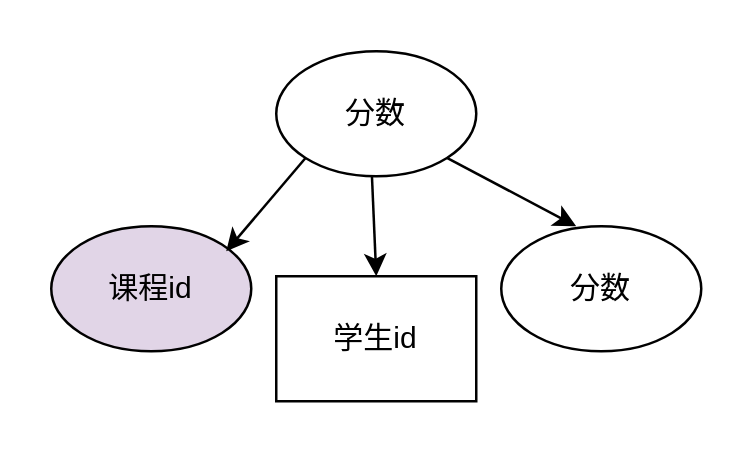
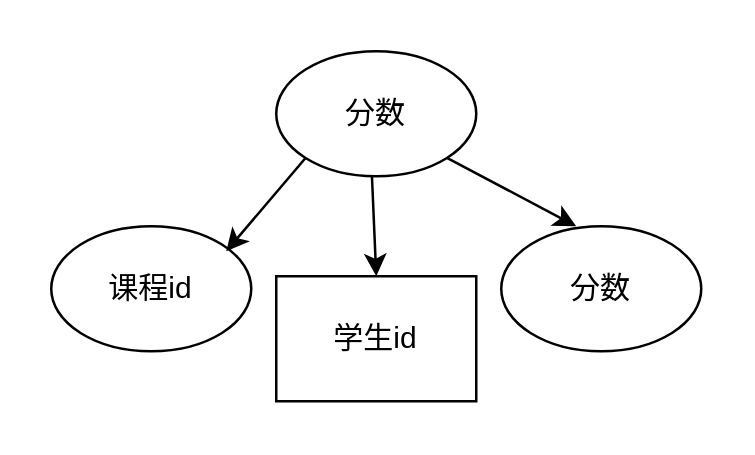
node "课程id": fillcolor #e1d5e7 -> #ffffff
